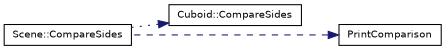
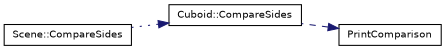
edge "Scene::CompareSides" -> "PrintComparison": now "Cuboid::CompareSides" -> "PrintComparison"
